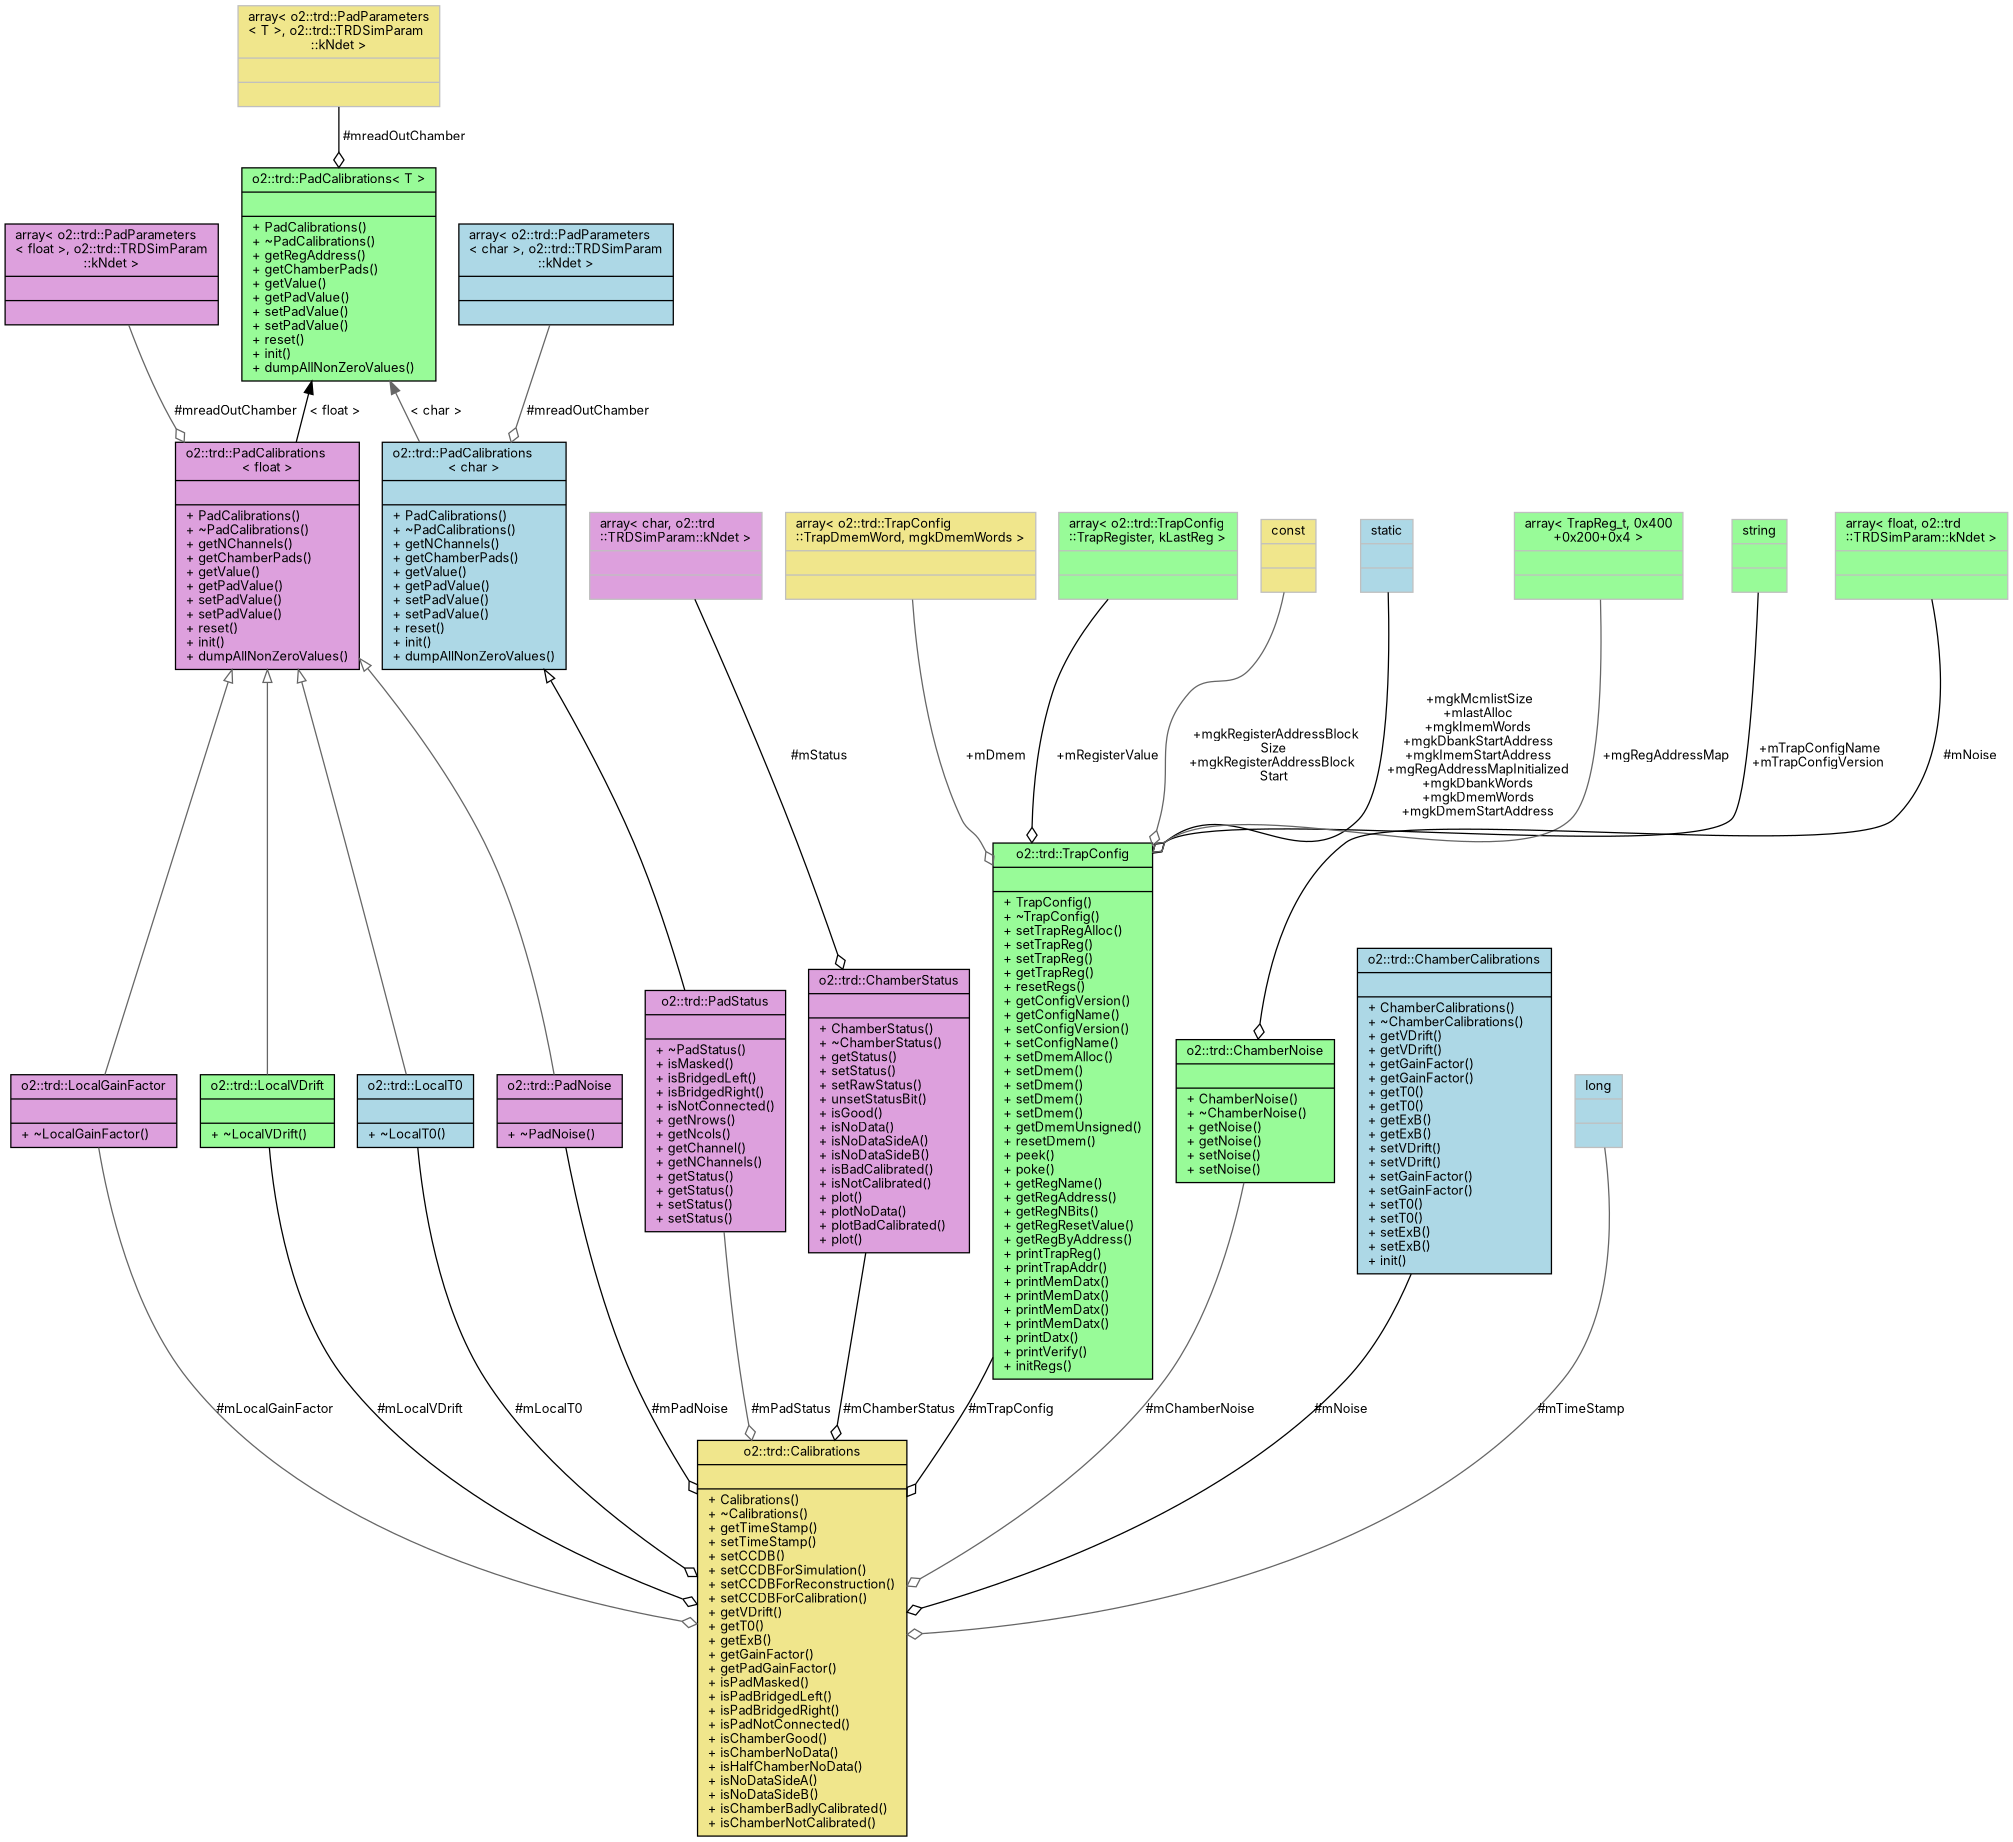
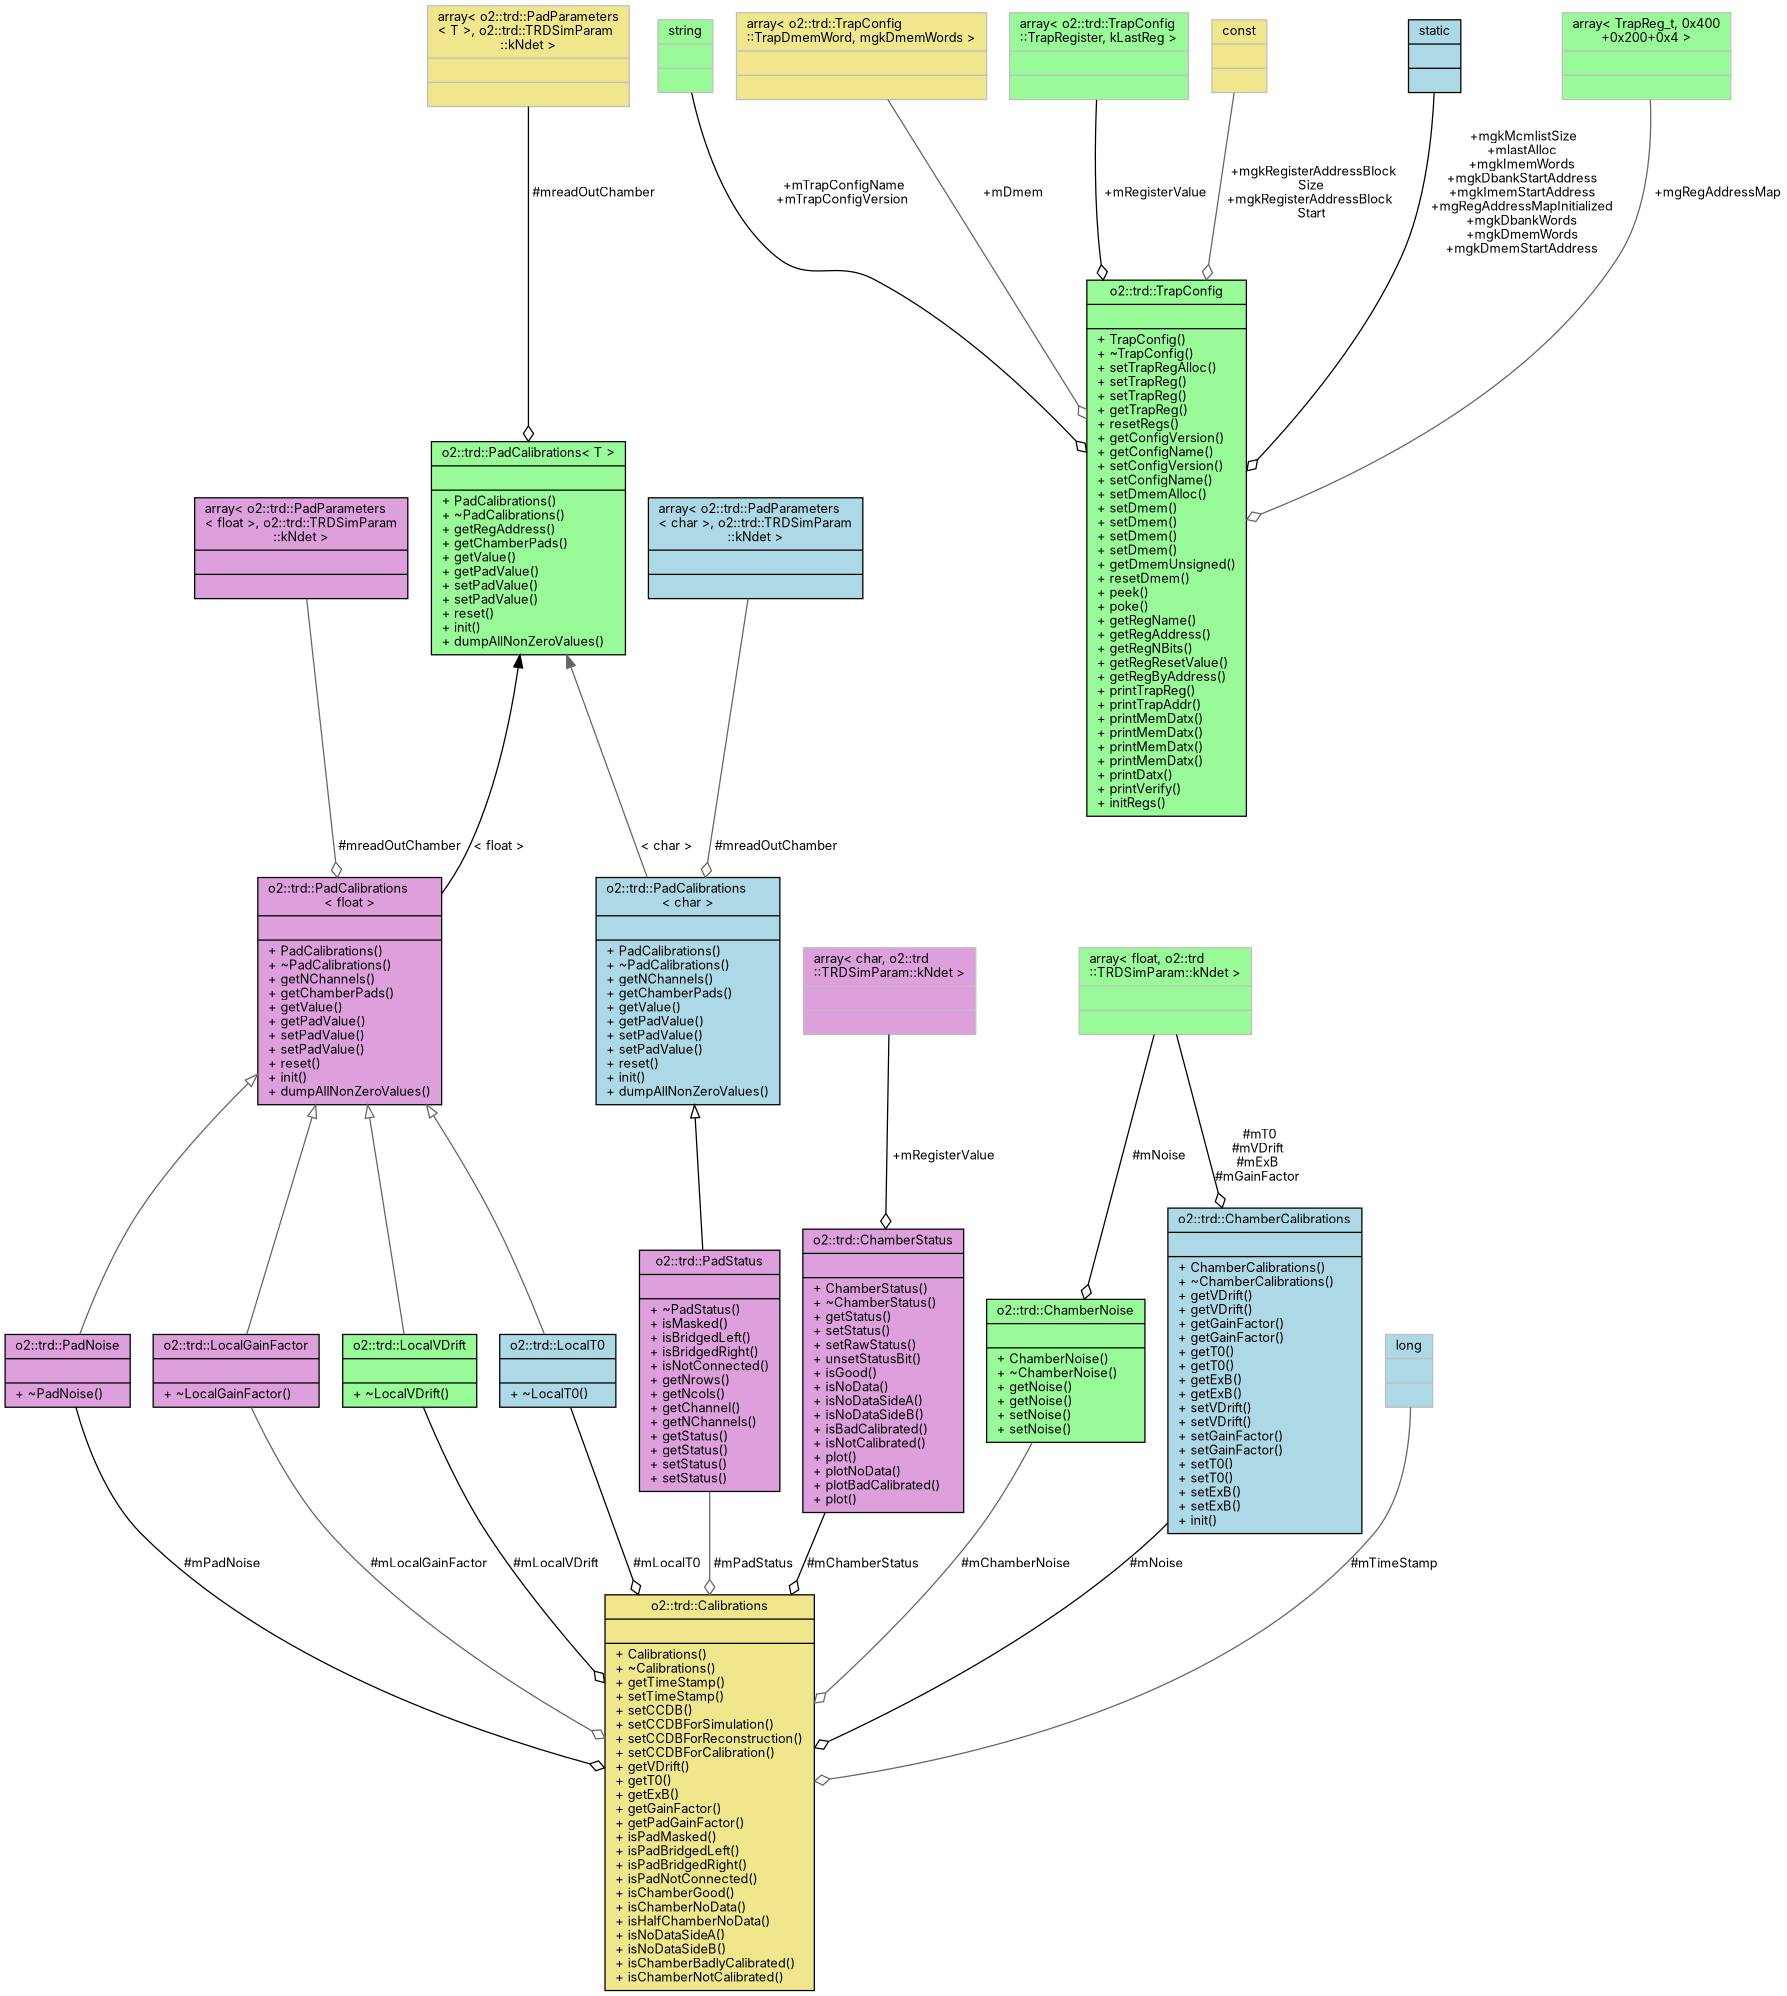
node "static": color grey75 -> black
edge "array< char, o2::trd" -> "o2::trd::ChamberStatus": label " #mStatus" -> " +mRegisterValue"
edge "array< float, o2::trd" -> "o2::trd::ChamberCalibrations": added, label "#mT0 #mVDrift #mExB #mGainFactor"
edge "o2::trd::TrapConfig" -> "o2::trd::Calibrations": removed, label "#mTrapConfig"
